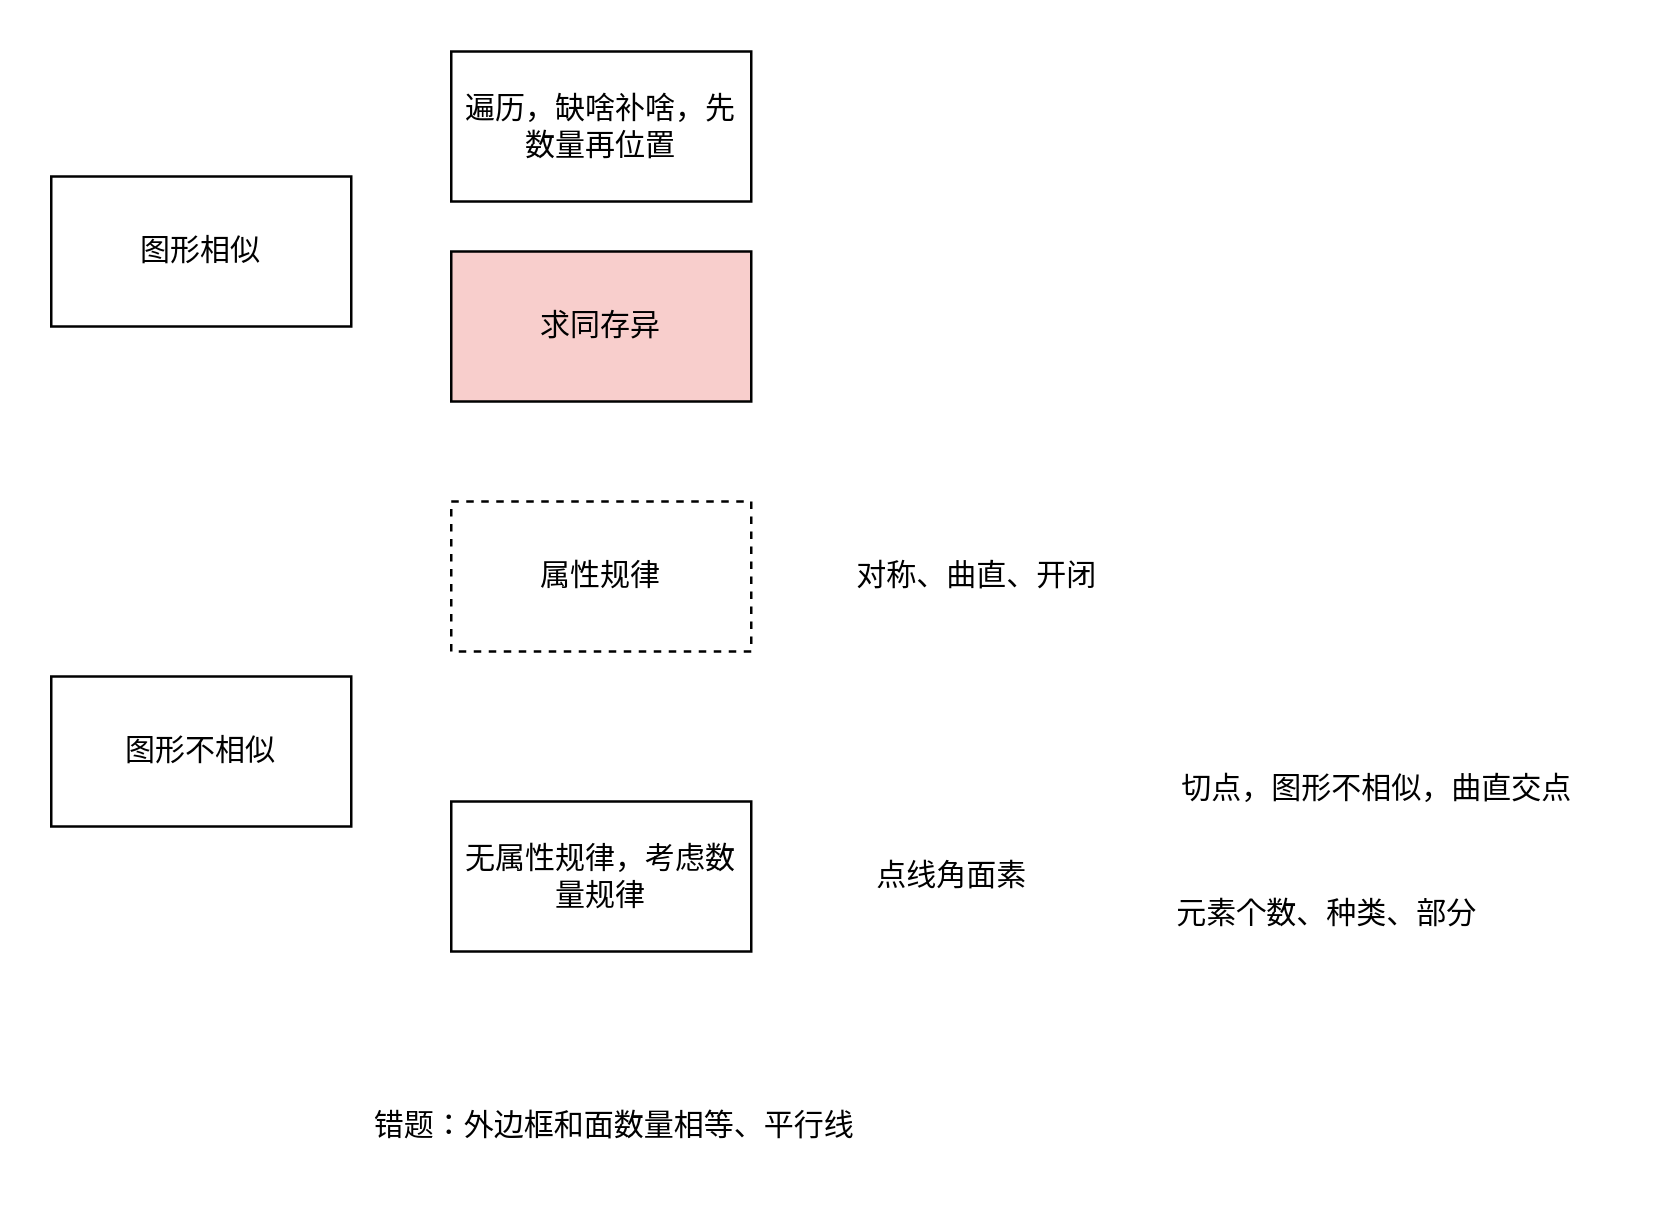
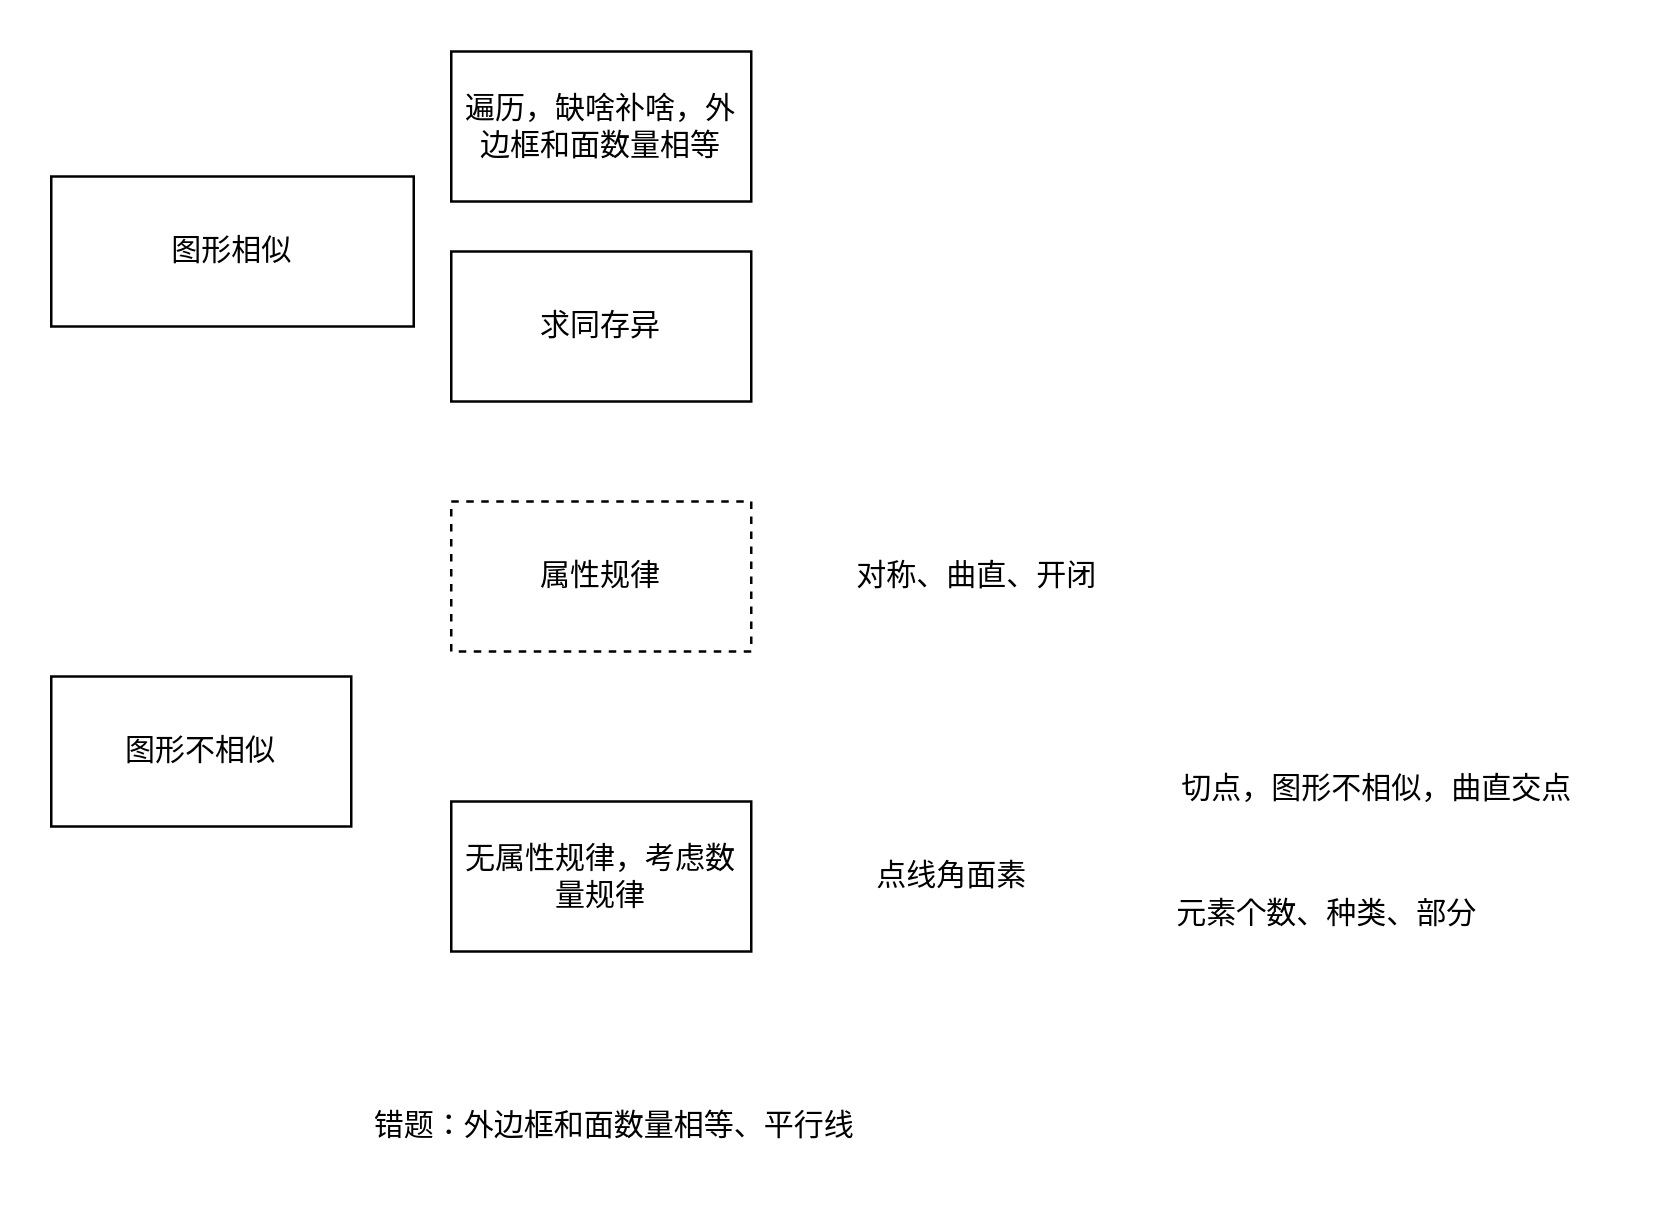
node "遍历，缺啥补啥，先数量再位置": label "遍历，缺啥补啥，先数量再位置" -> "遍历，缺啥补啥，外边框和面数量相等"
node "图形相似": size 300x150 -> 363x150
node "求同存异": fillcolor #f8cecc -> #ffffff
